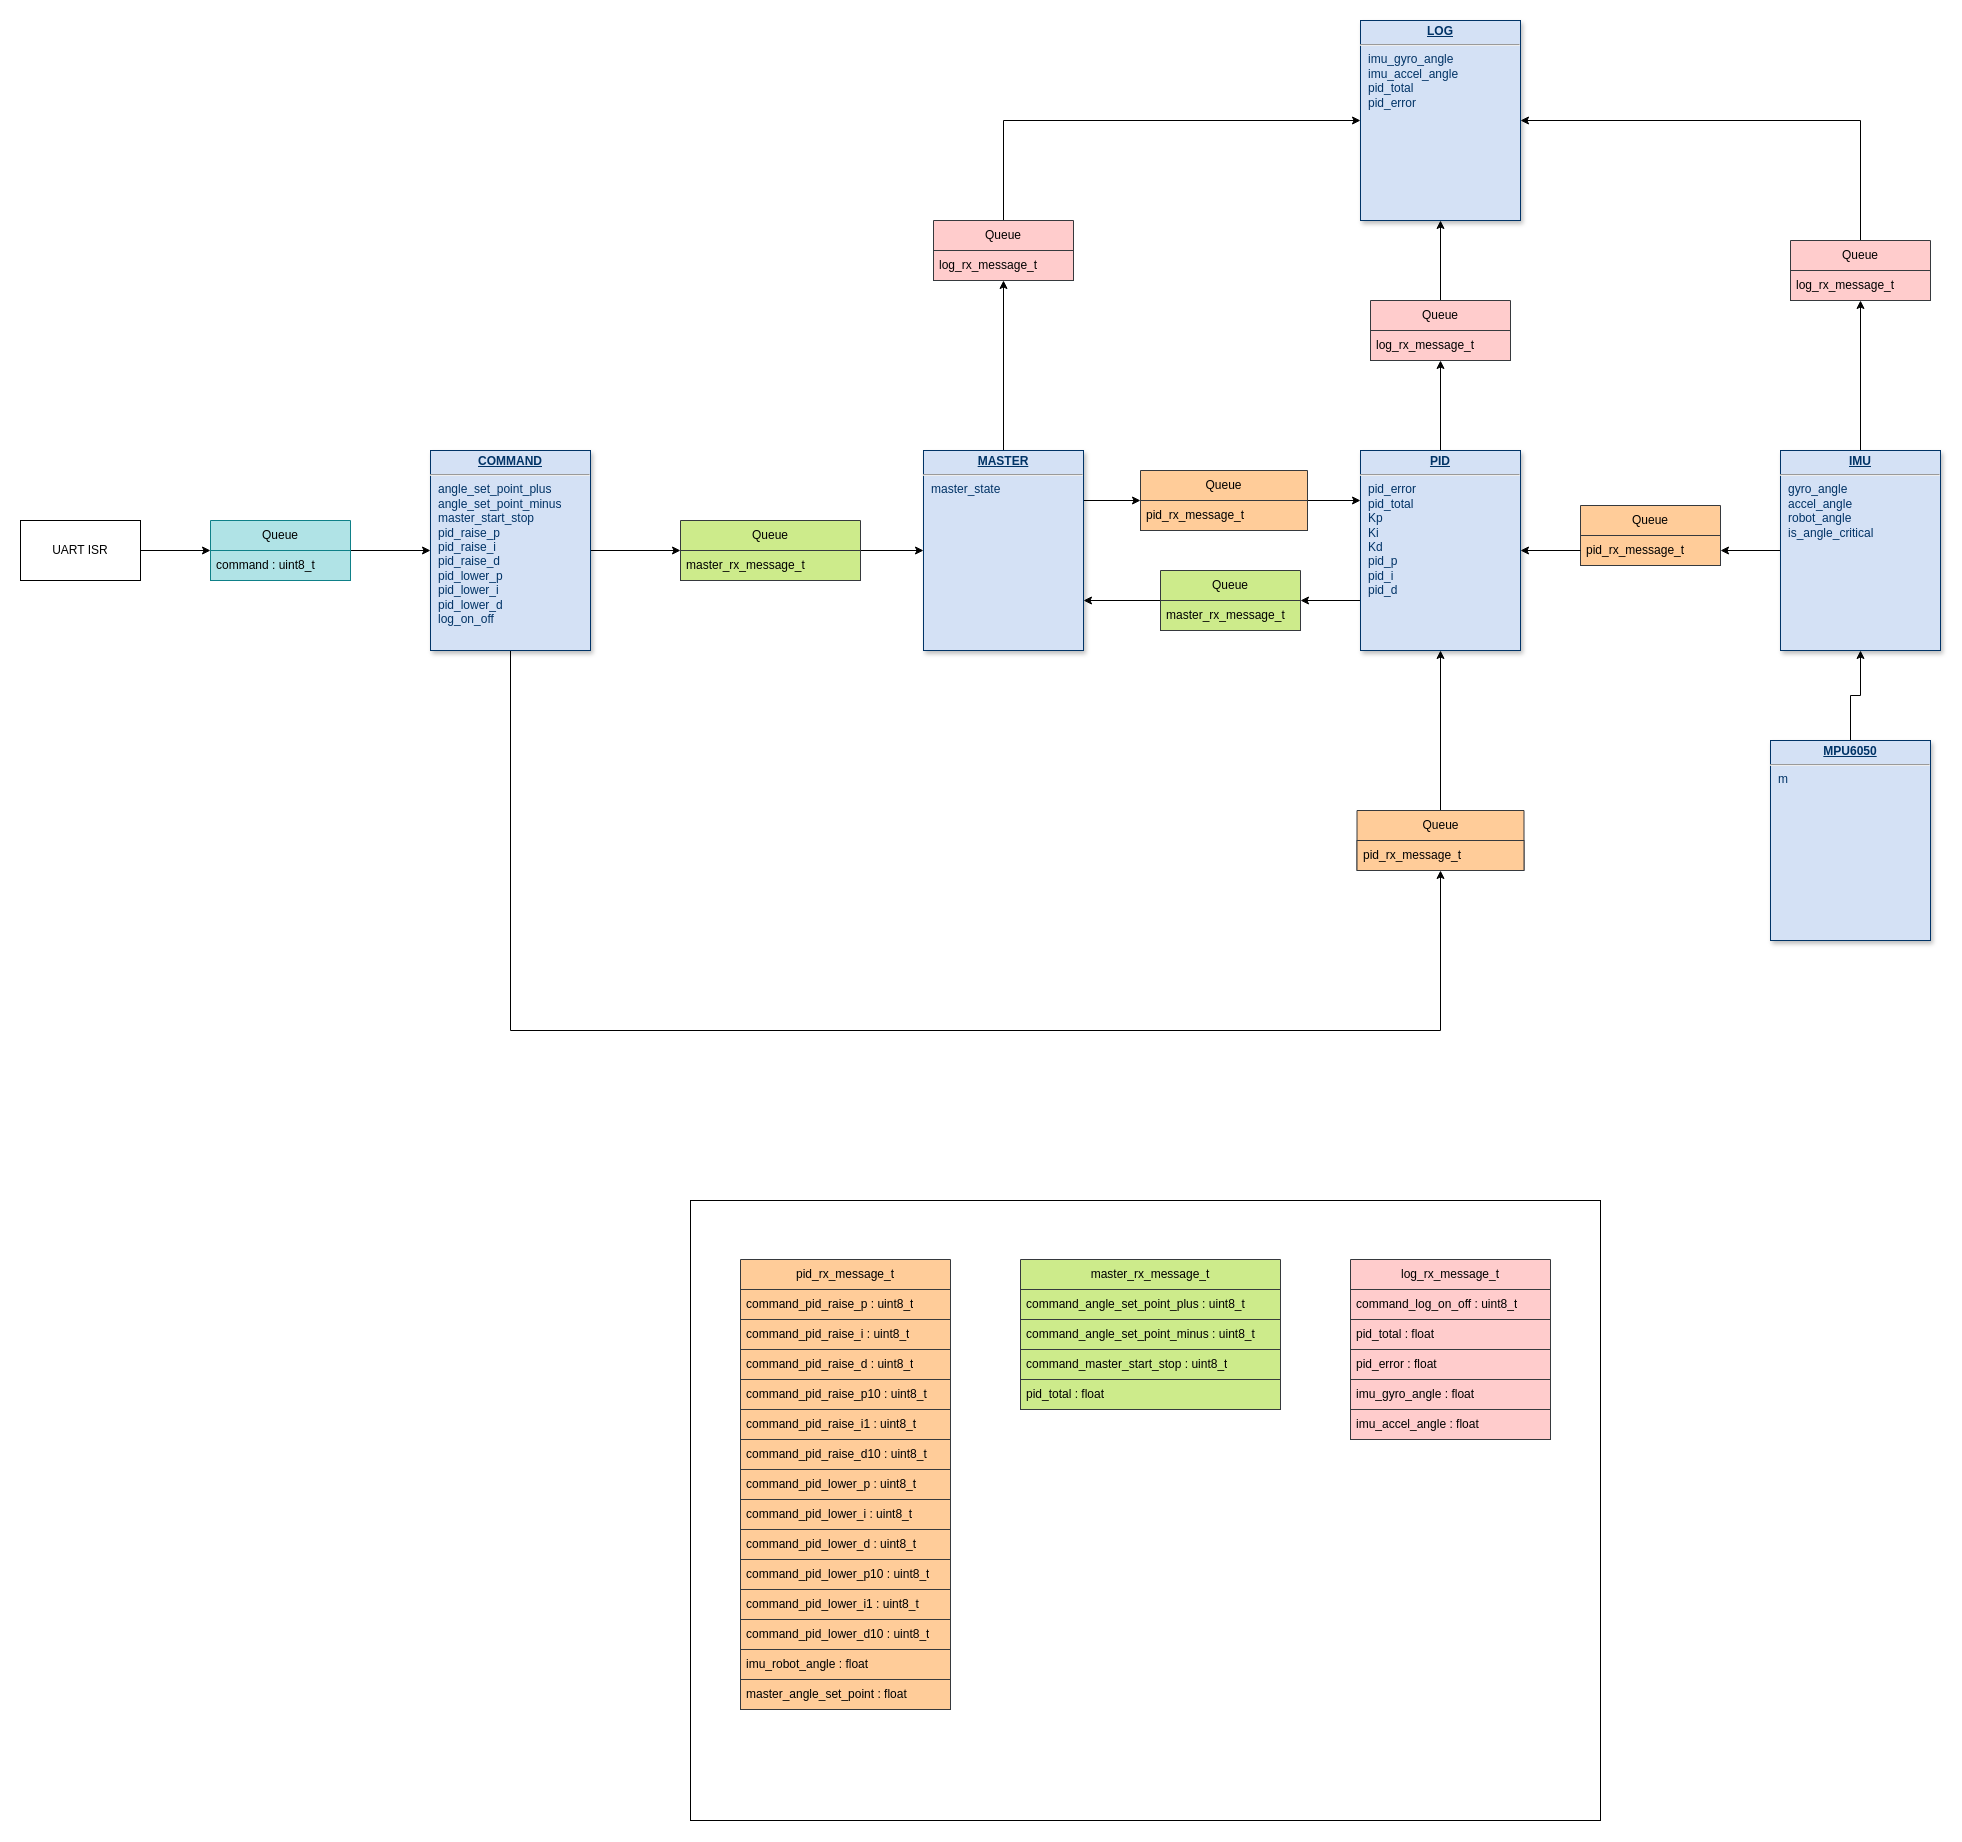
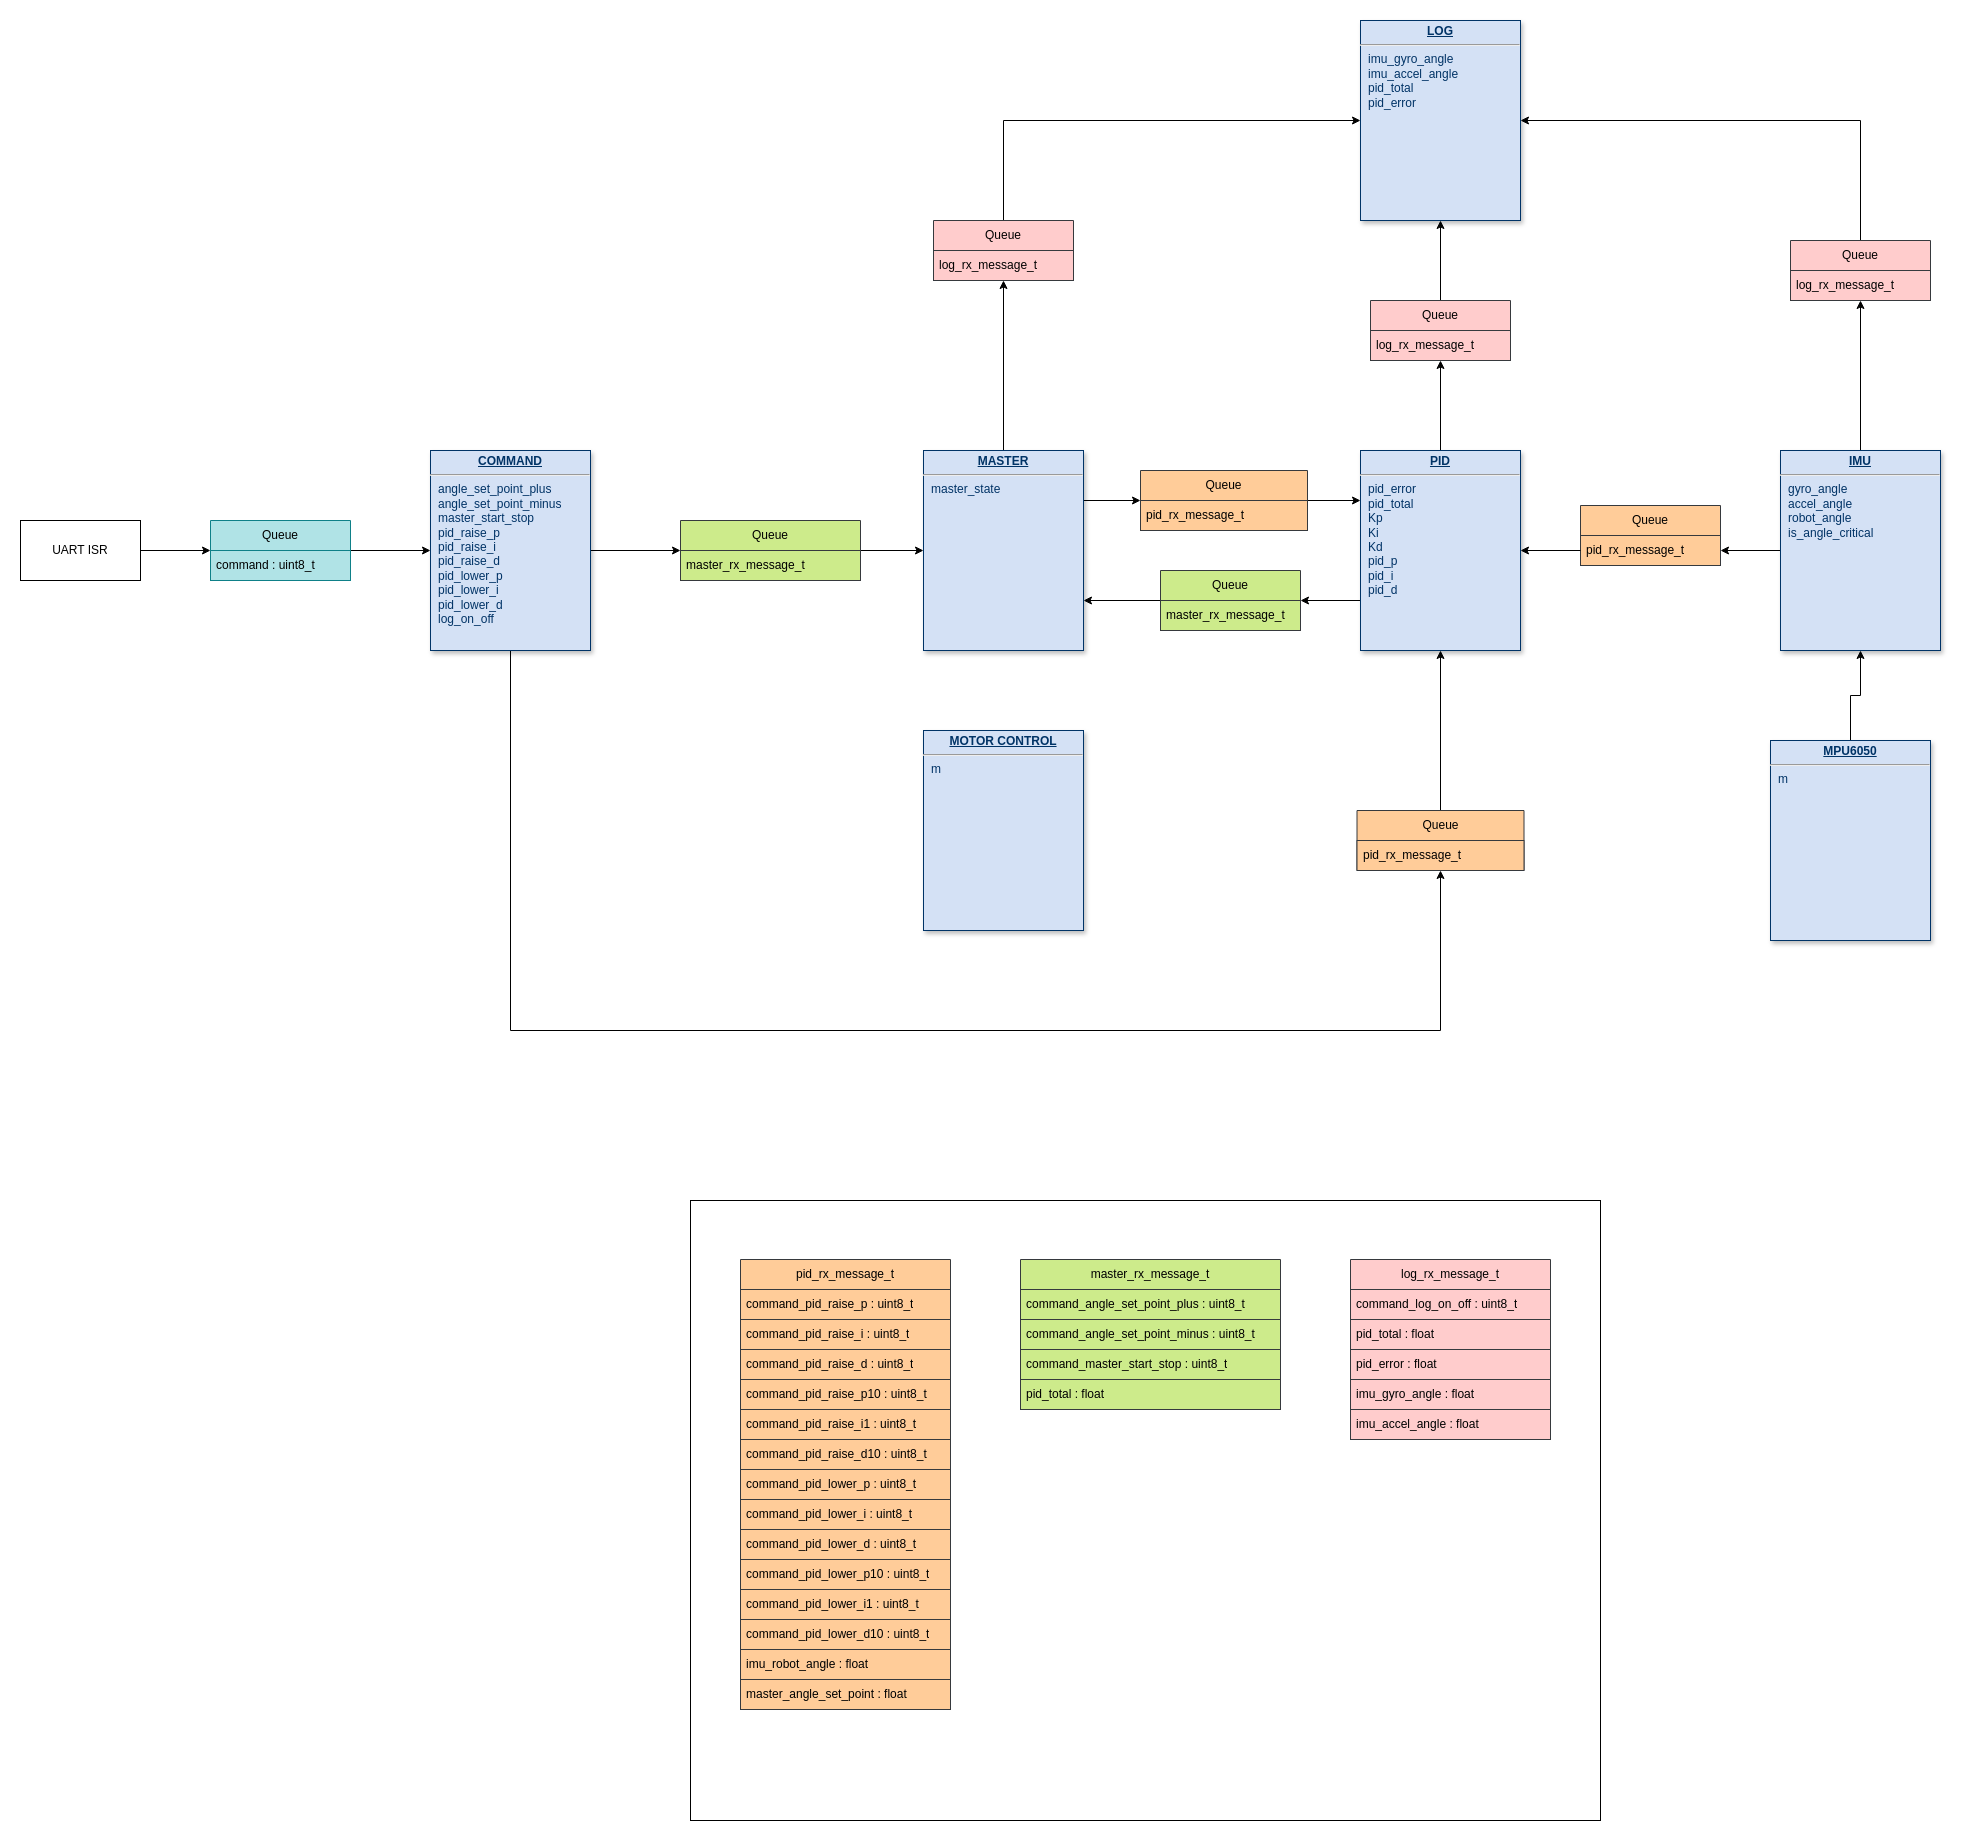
node "MOTOR CONTROL m": added
